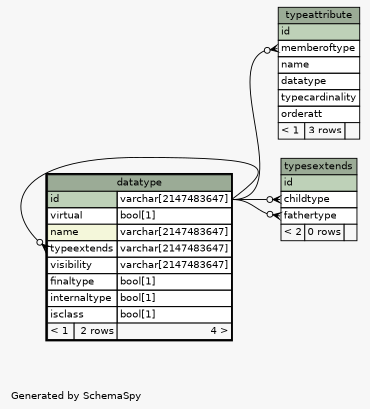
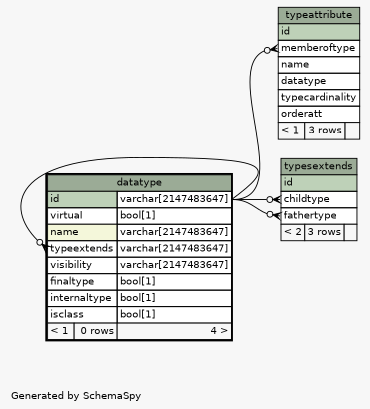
node "typesextends": text "0 rows" -> "3 rows"
node "datatype": text "2 rows" -> "0 rows"
